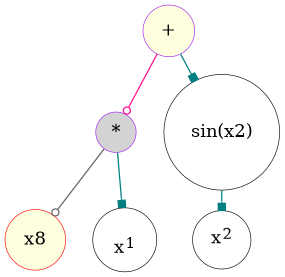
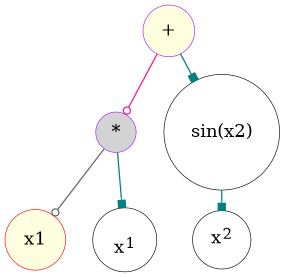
node "x8": label "x8" -> "x1"
